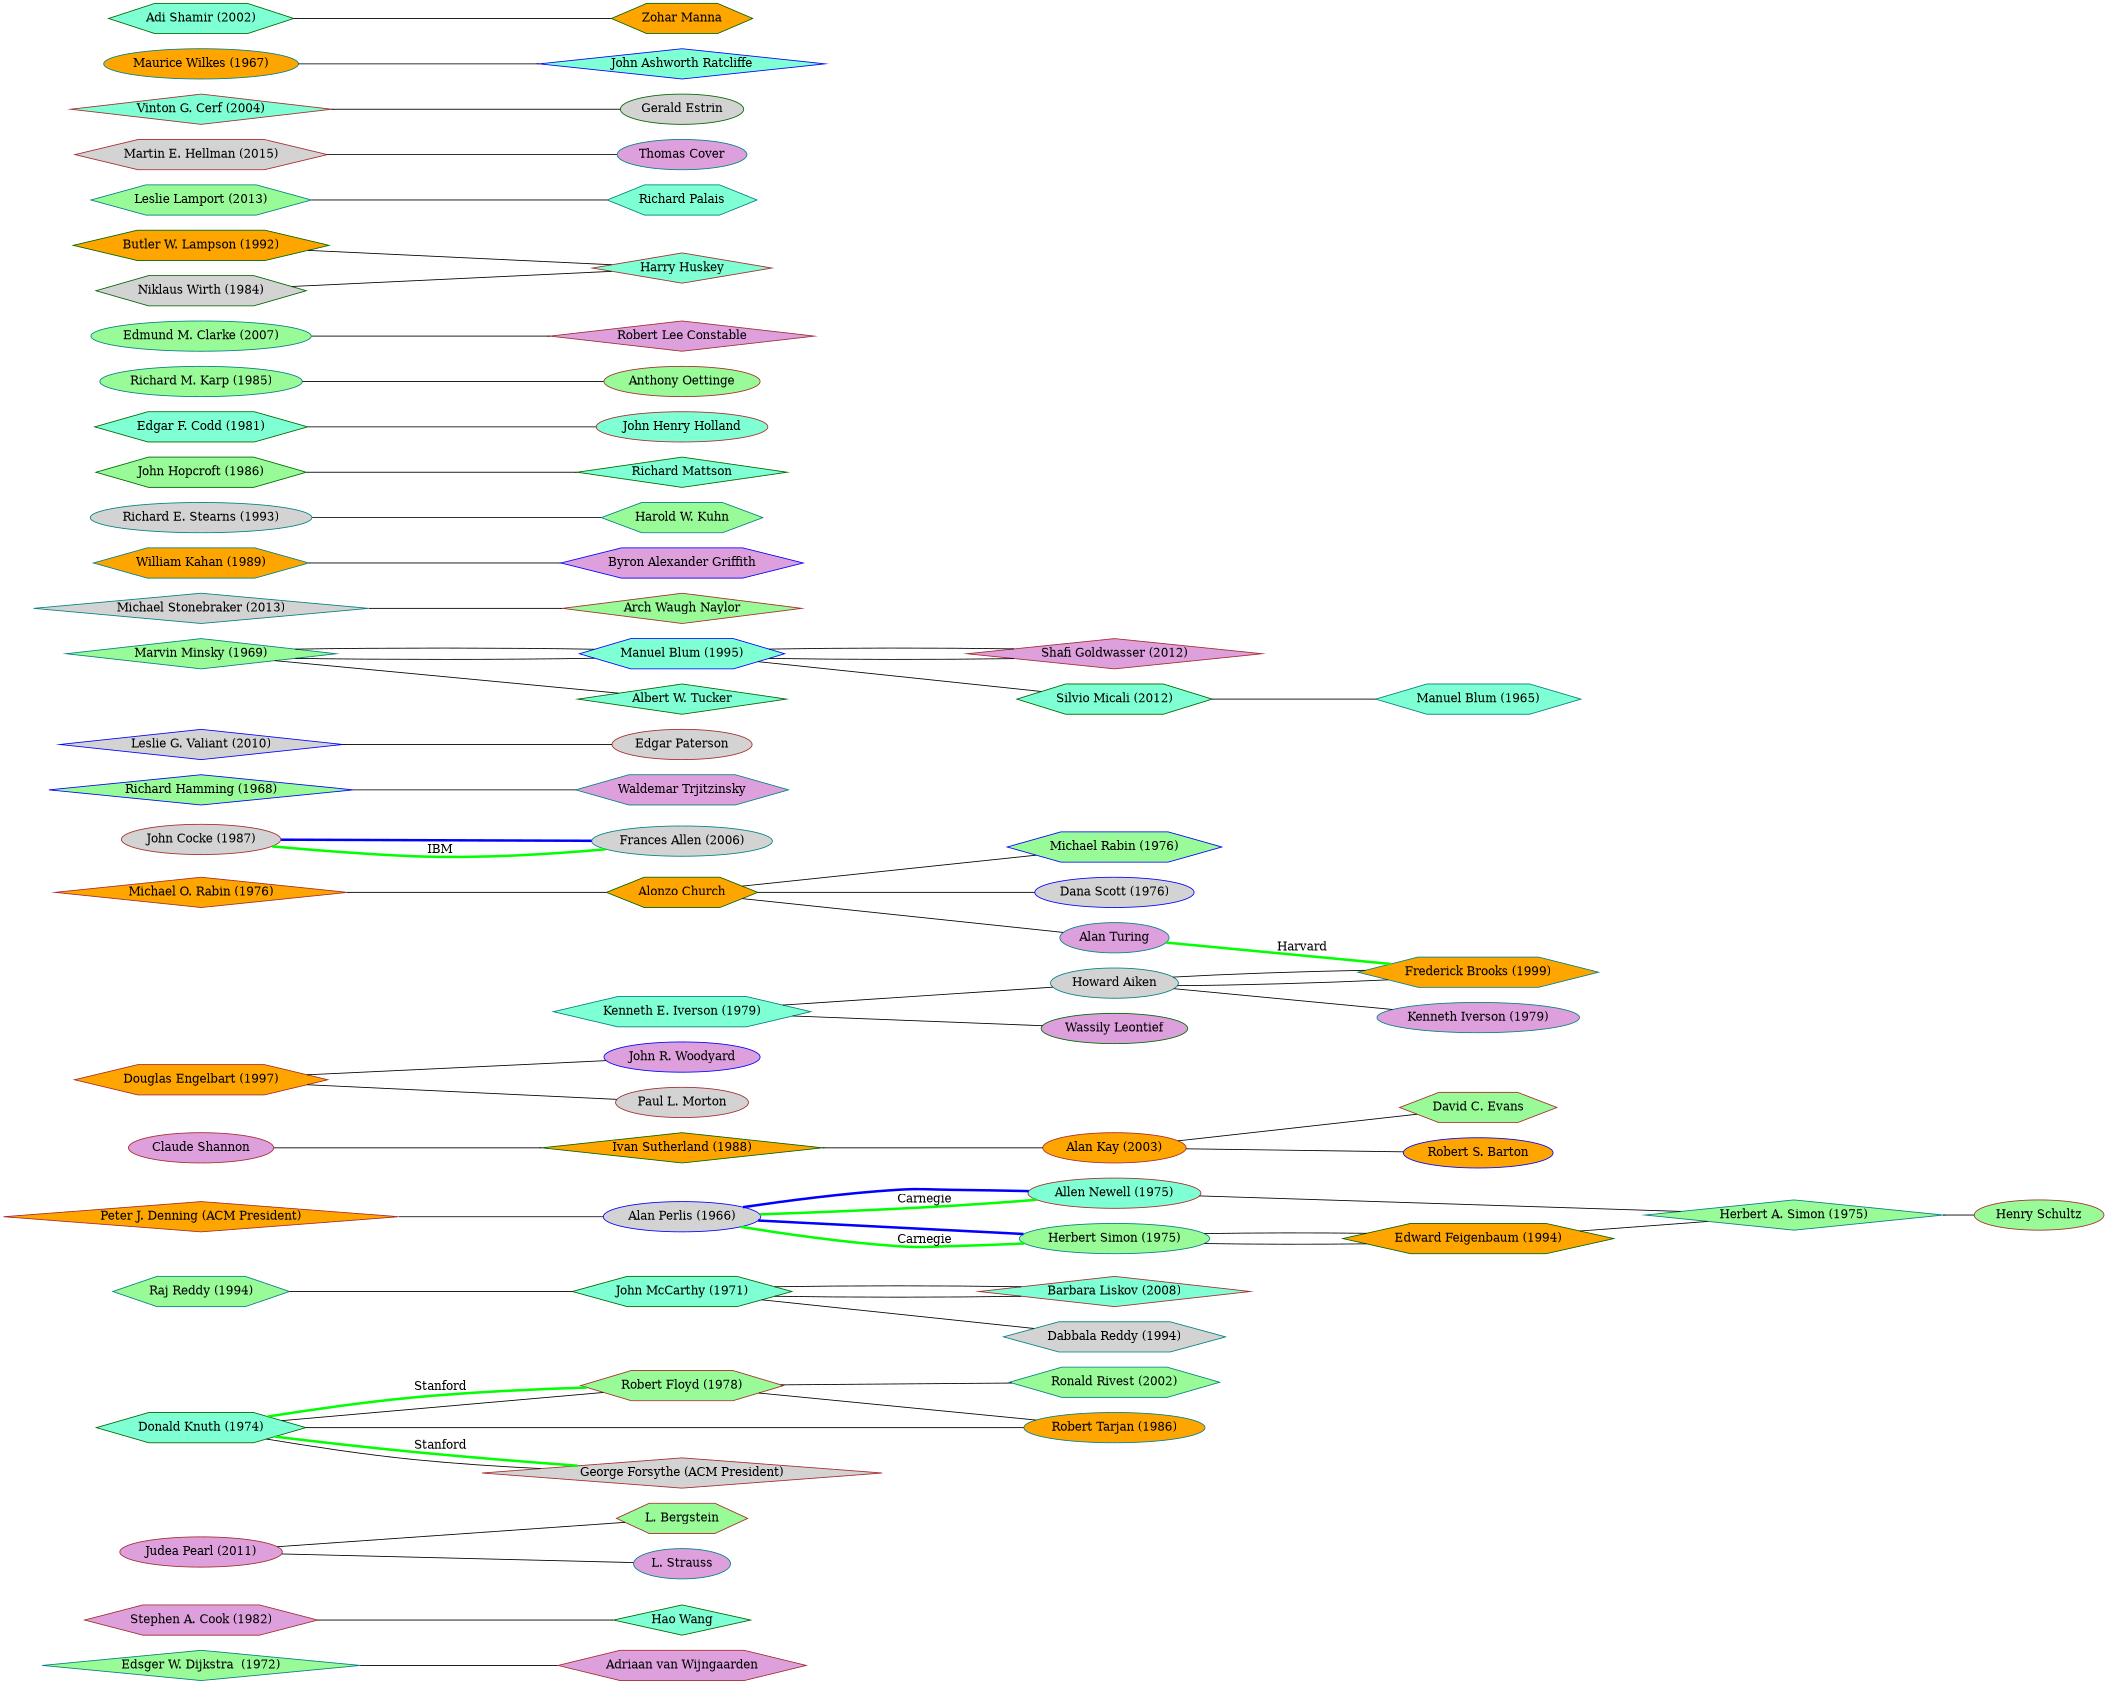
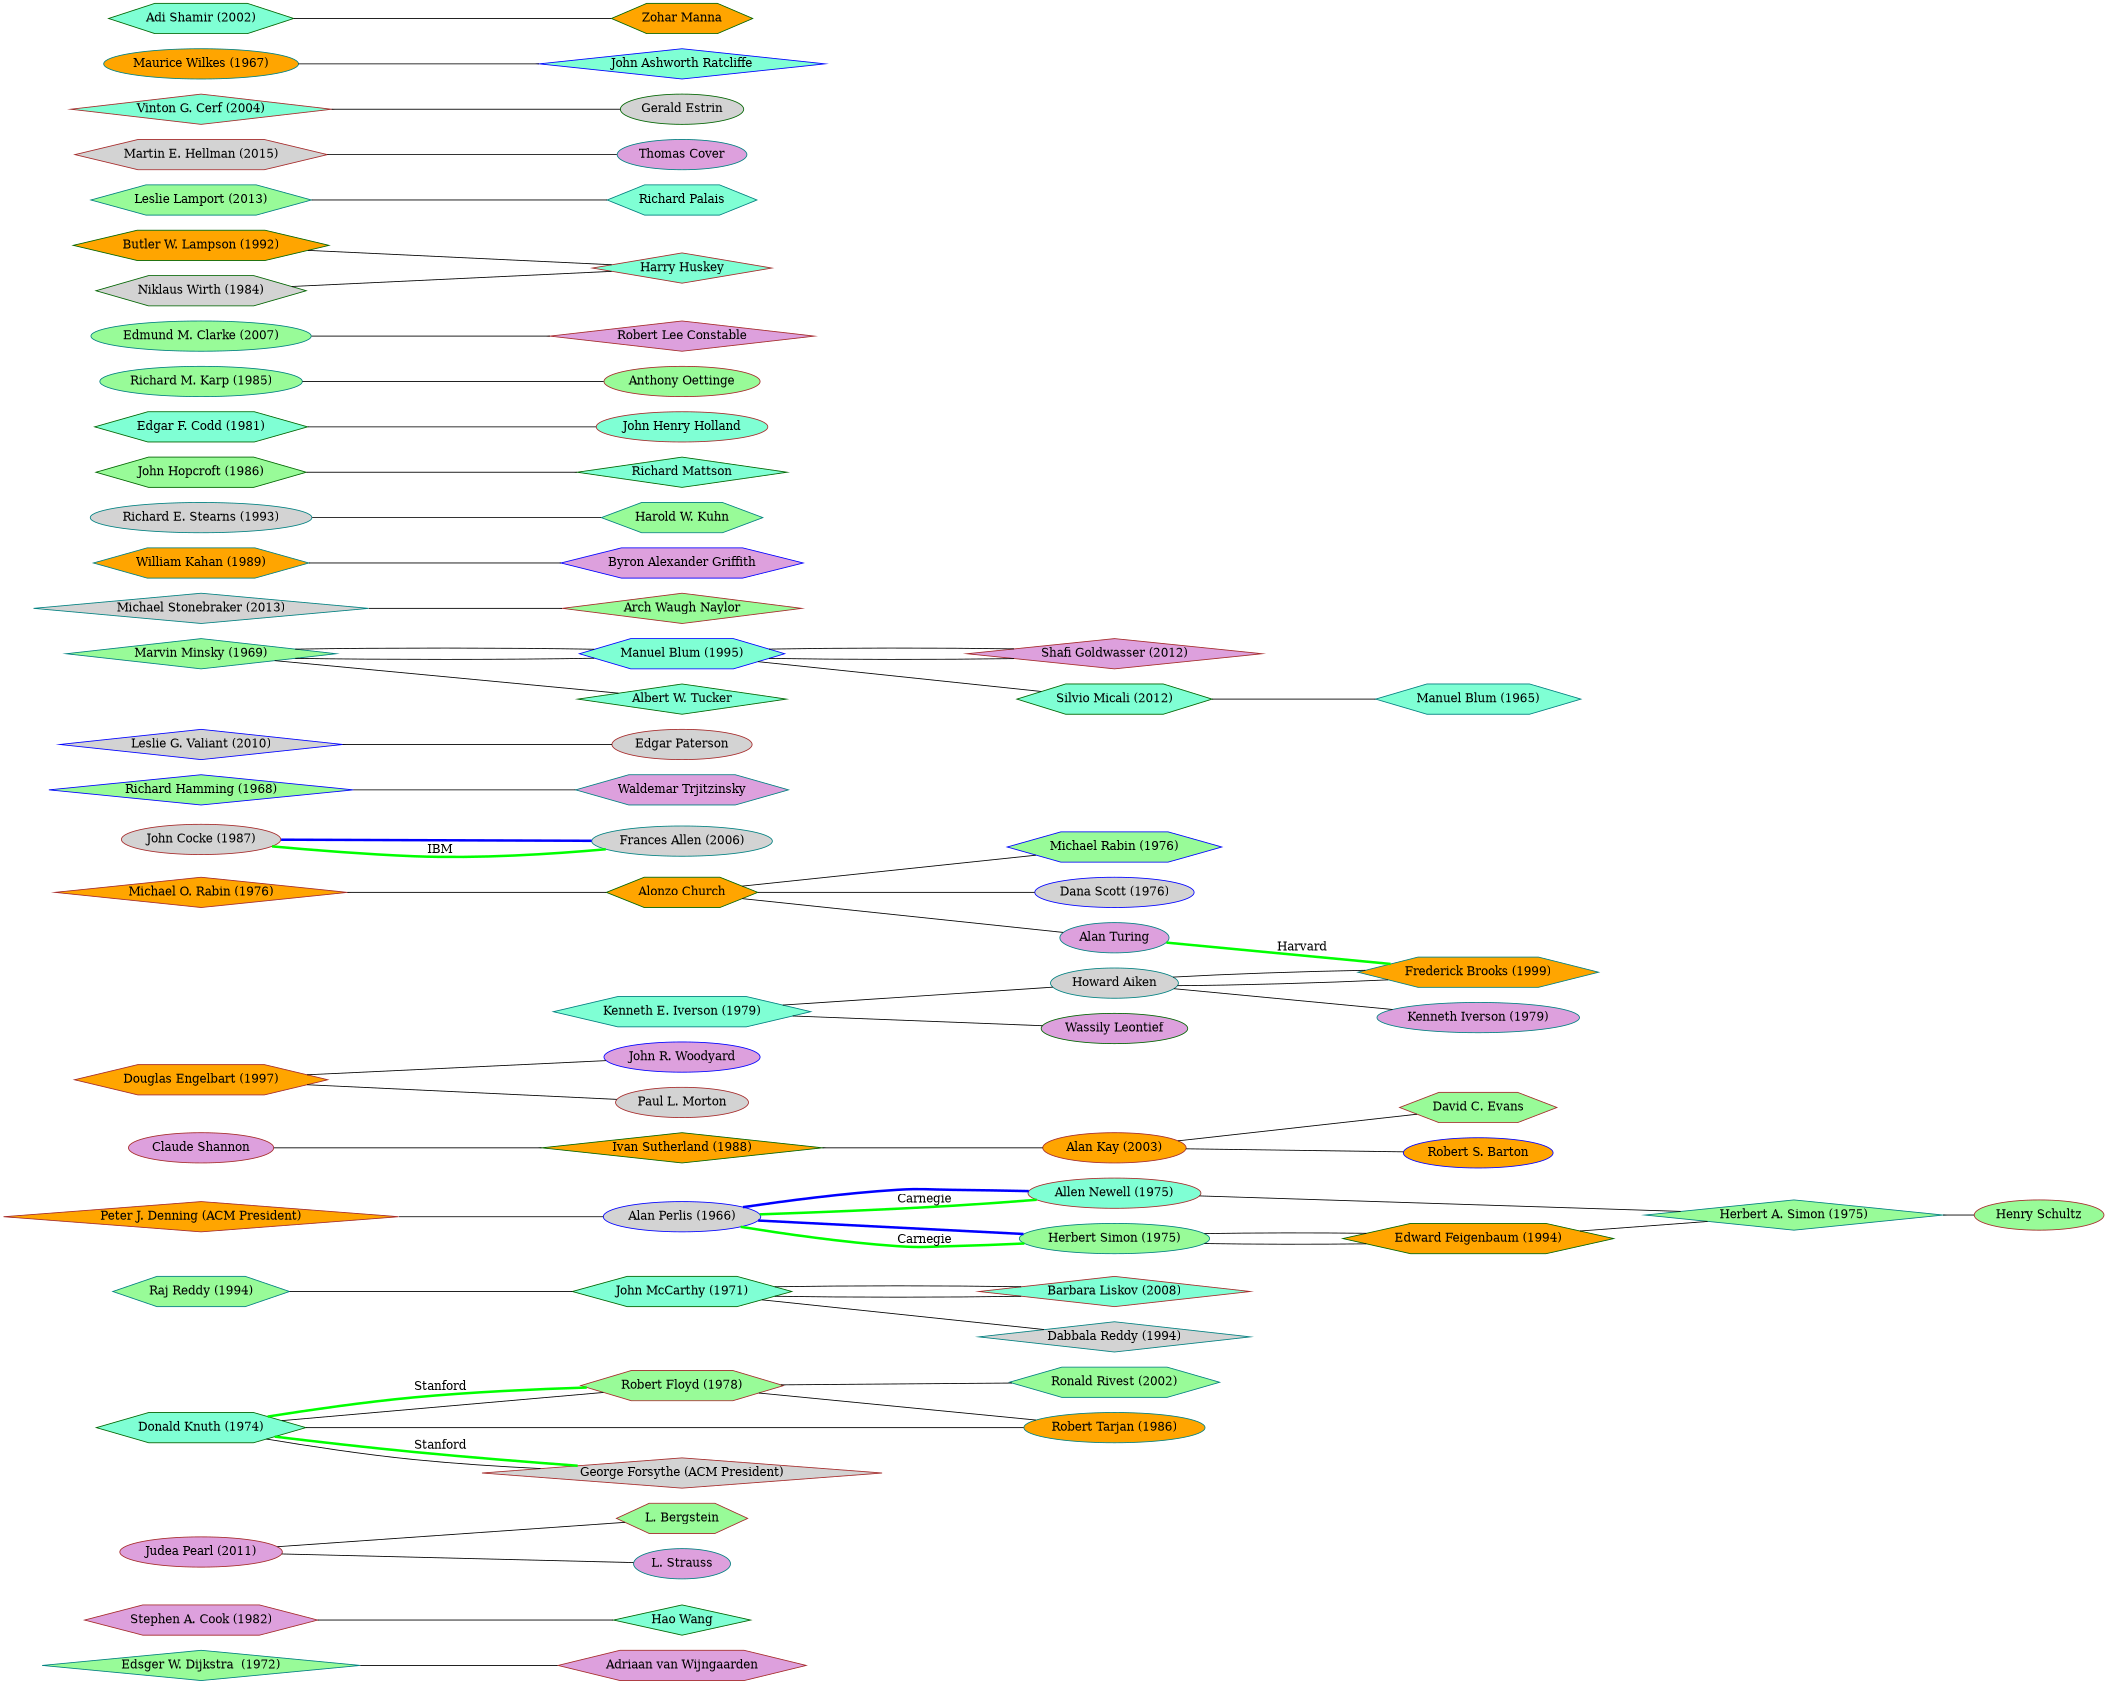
node "Dabbala Reddy (1994)": shape hexagon -> diamond
